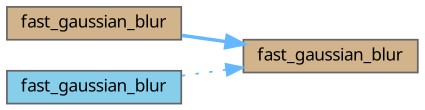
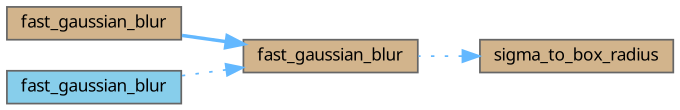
node "sigma_to_box_radius": added
